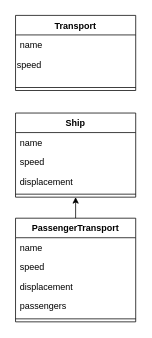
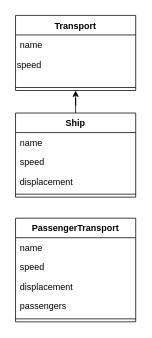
edge "Ship" -> "Transport": added
edge "PassengerTransport" -> "Ship": removed
